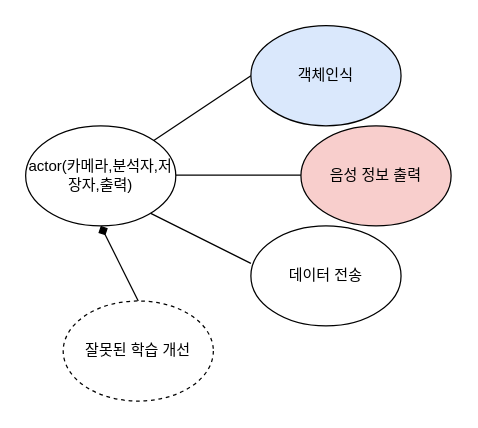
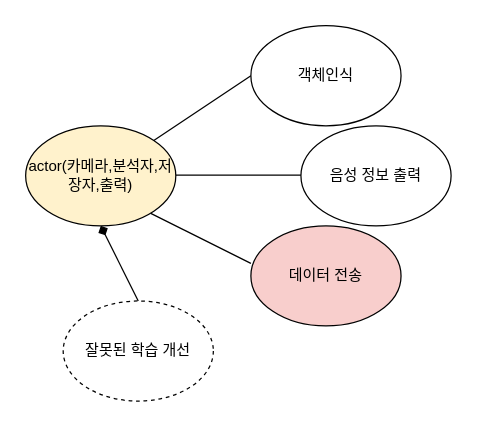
node "객체인식": fillcolor #dae8fc -> #ffffff
node "actor(카메라,분석자,저장자,출력)": fillcolor #ffffff -> #fff2cc
node "음성 정보 출력": fillcolor #f8cecc -> #ffffff
node "데이터 전송": fillcolor #ffffff -> #f8cecc
